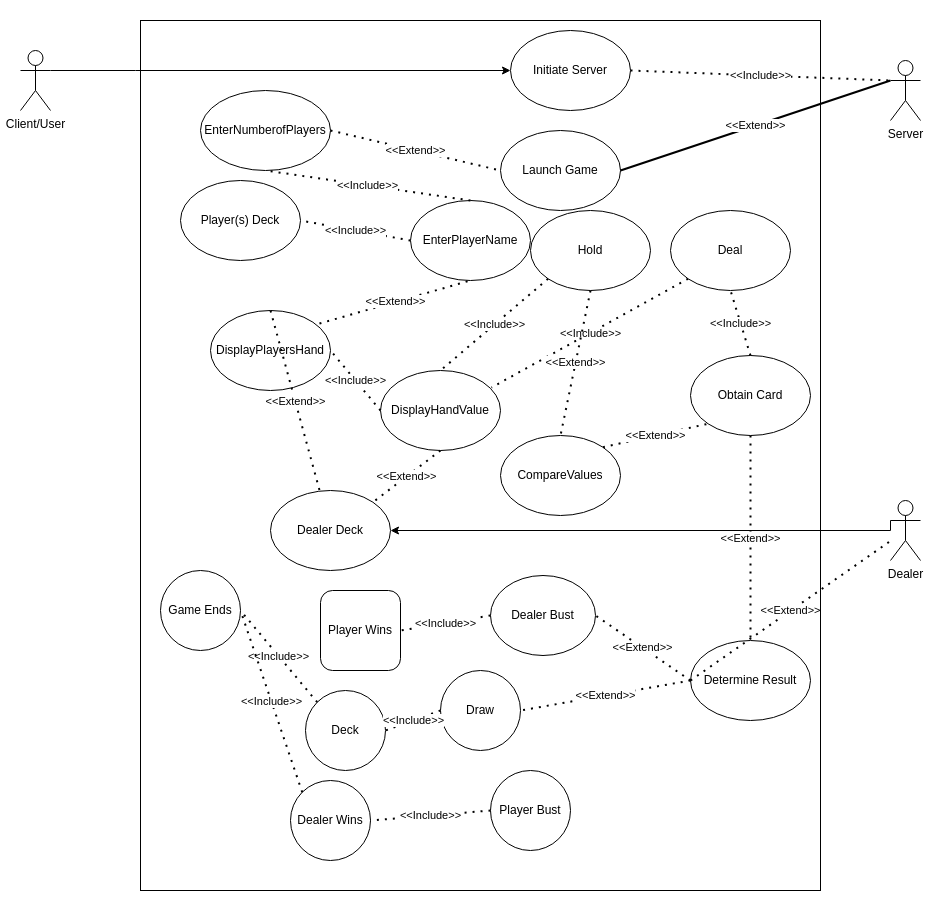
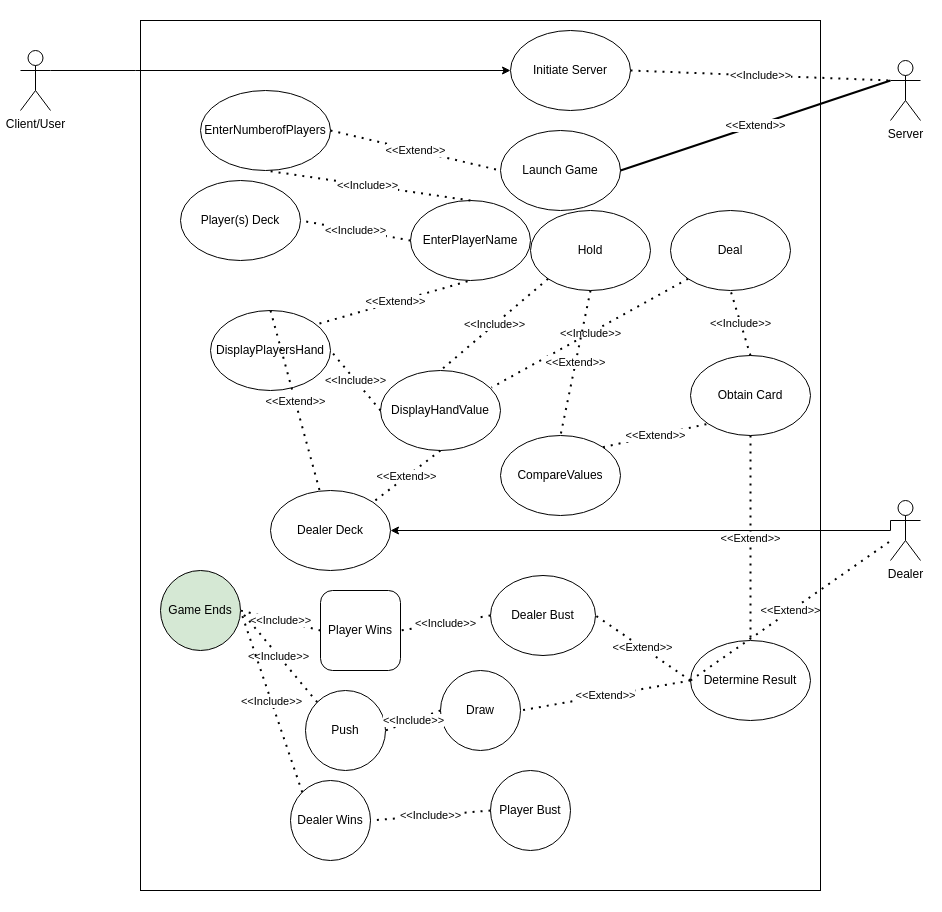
node "Game Ends": fillcolor #ffffff -> #d5e8d4
edge "Game Ends" -- "Player Wins": added, label "<<Include>>"
node "Deck": label "Deck" -> "Push"
